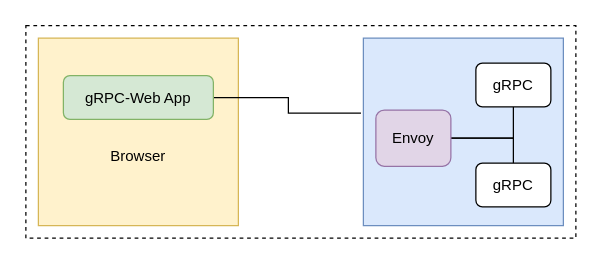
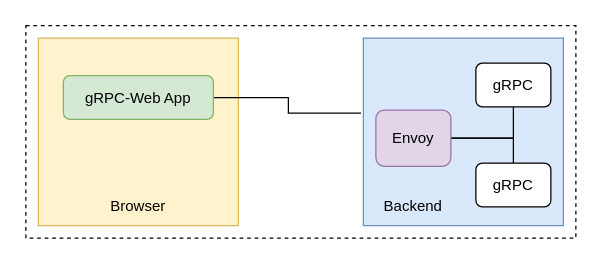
node "Browser": moved (138, 157) -> (138, 207)
node "Backend": added
